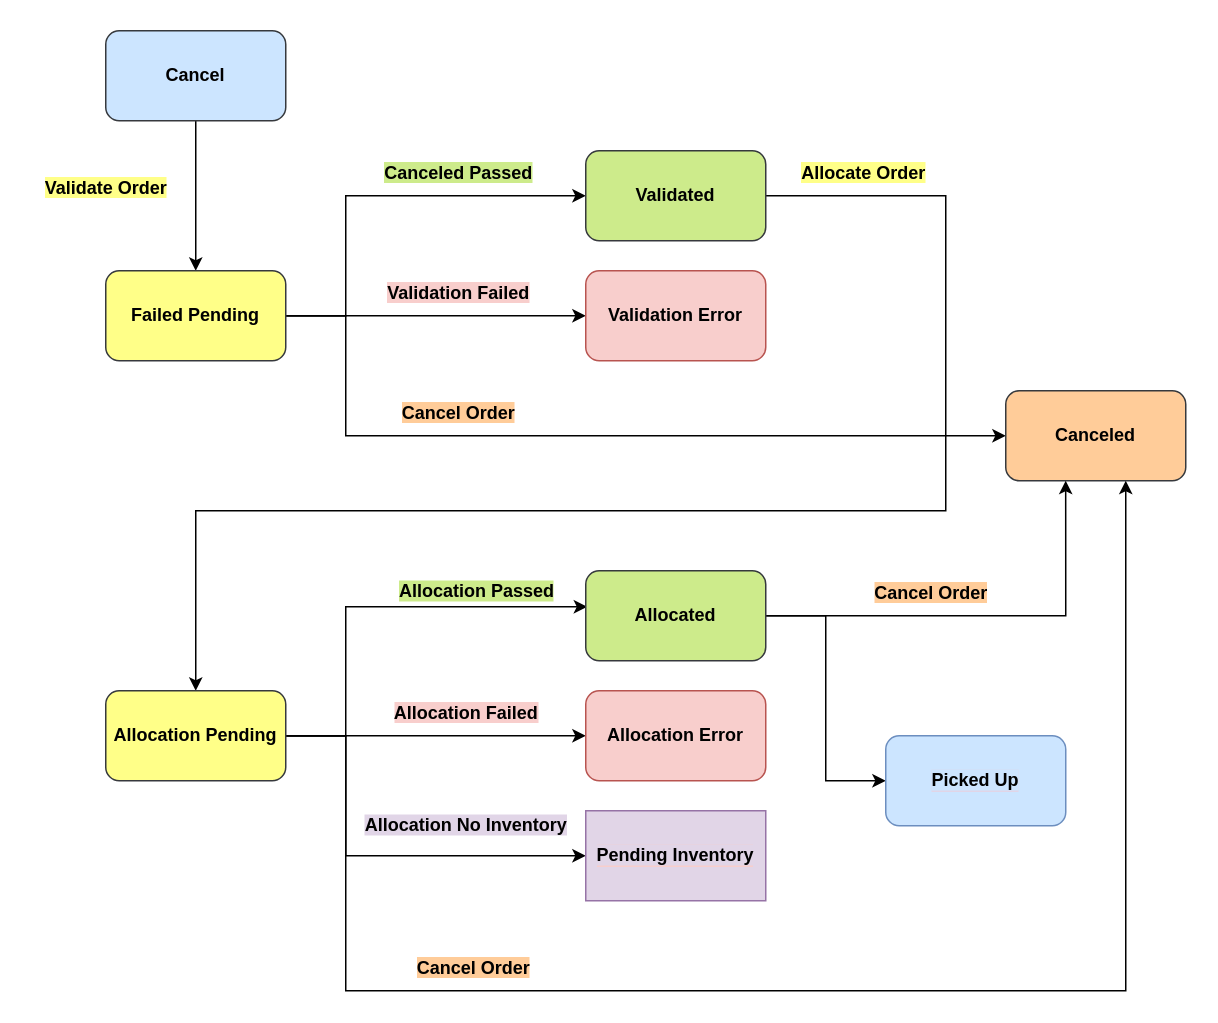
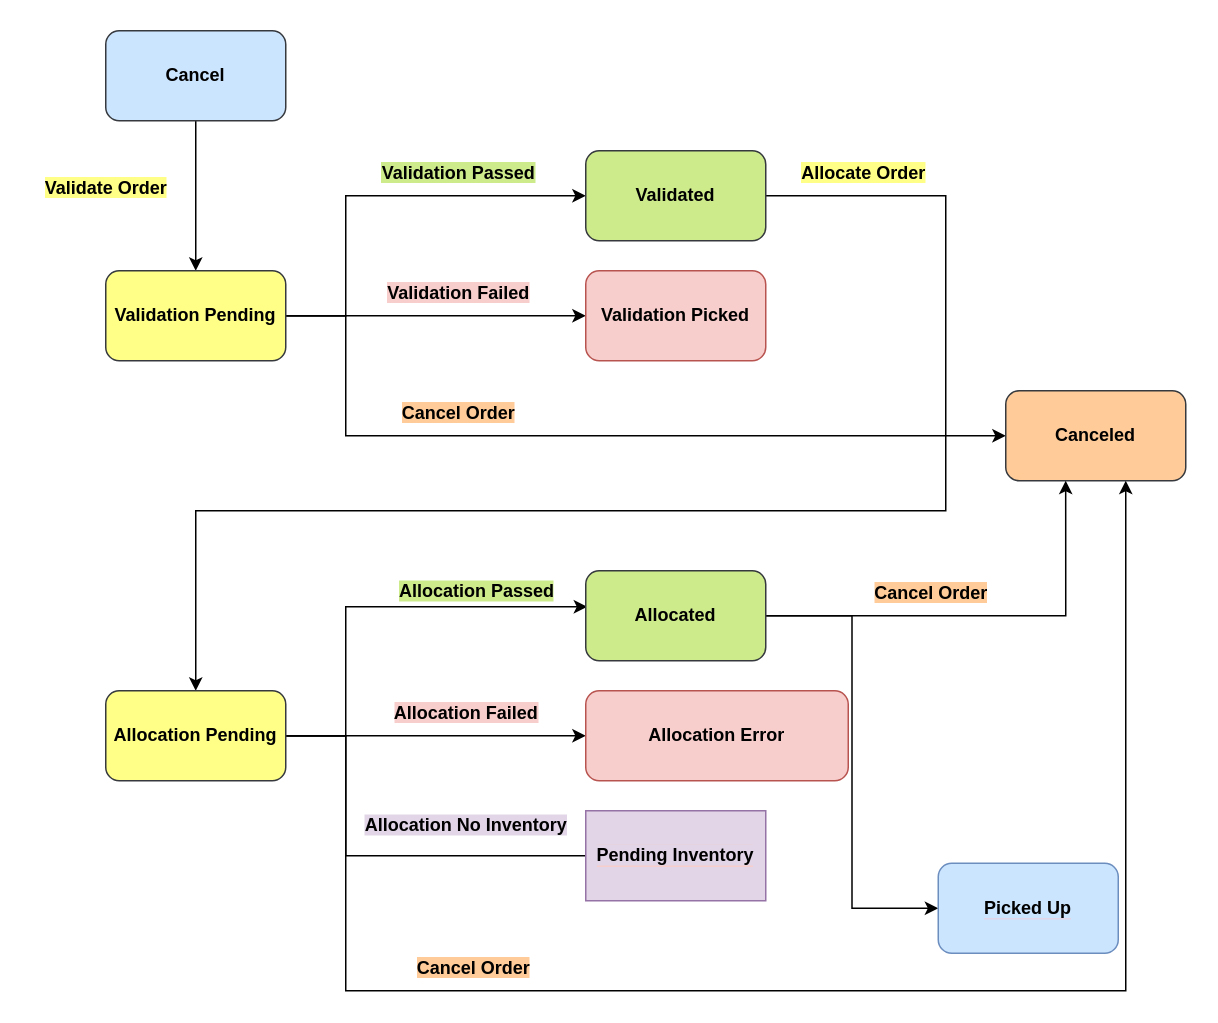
node "Canceled Passed": label "Canceled Passed" -> "Validation Passed"
node "Failed Pending": label "Failed Pending" -> "Validation Pending"
node "Validation Error": label "Validation Error" -> "Validation Picked"
node "Allocation Error": size 180x90 -> 263x90
node "Picked Up": moved (976, 781) -> (1028, 908)
edge "Allocation Pending" -> "Pending Inventory": arrowhead classic -> none
